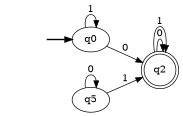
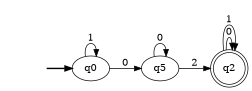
edge "q0" -> "q2": now "q0" -> "q5"
edge "q5" -> "q2": label "1" -> "2"
